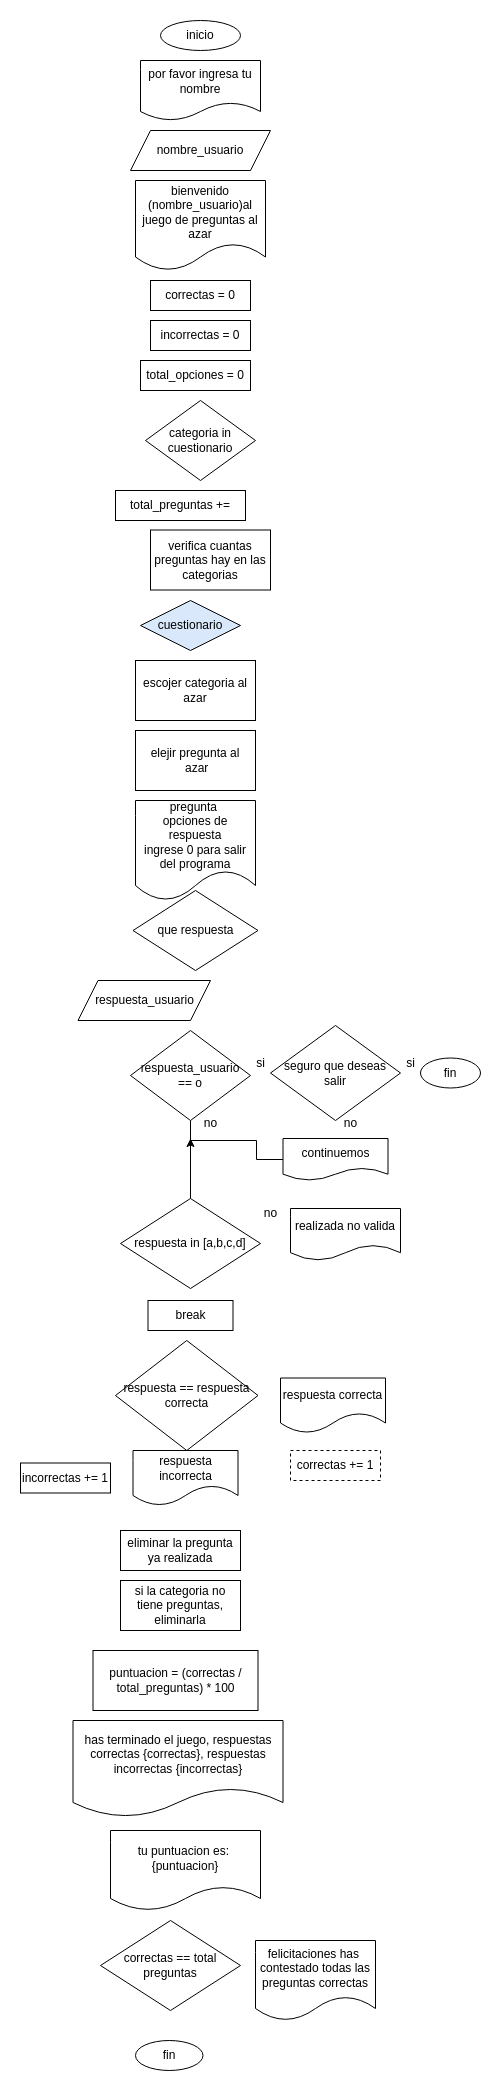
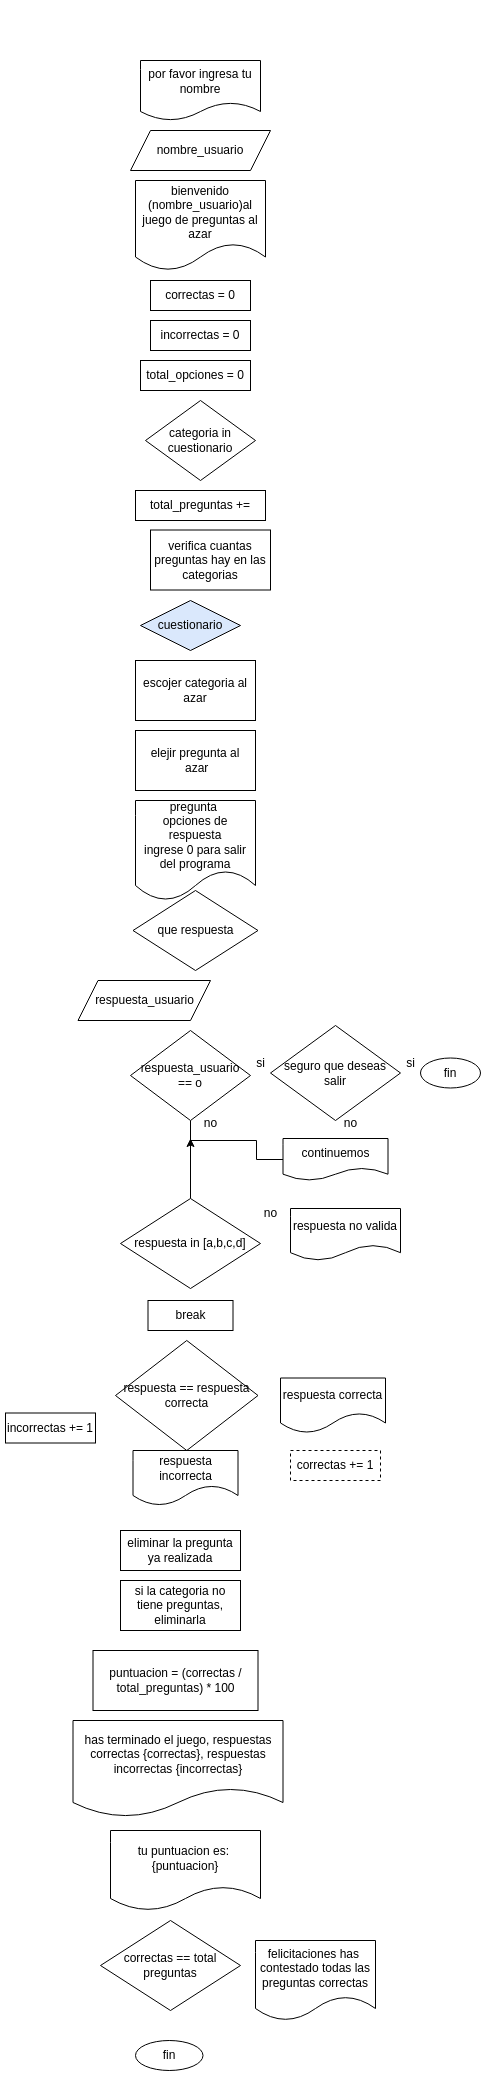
node "inicio": removed
node "total_preguntas +=": moved (181, 506) -> (201, 506)
node "realizada no valida": label "realizada no valida" -> "respuesta no valida"
node "incorrectas += 1": moved (66, 1478) -> (51, 1428)
